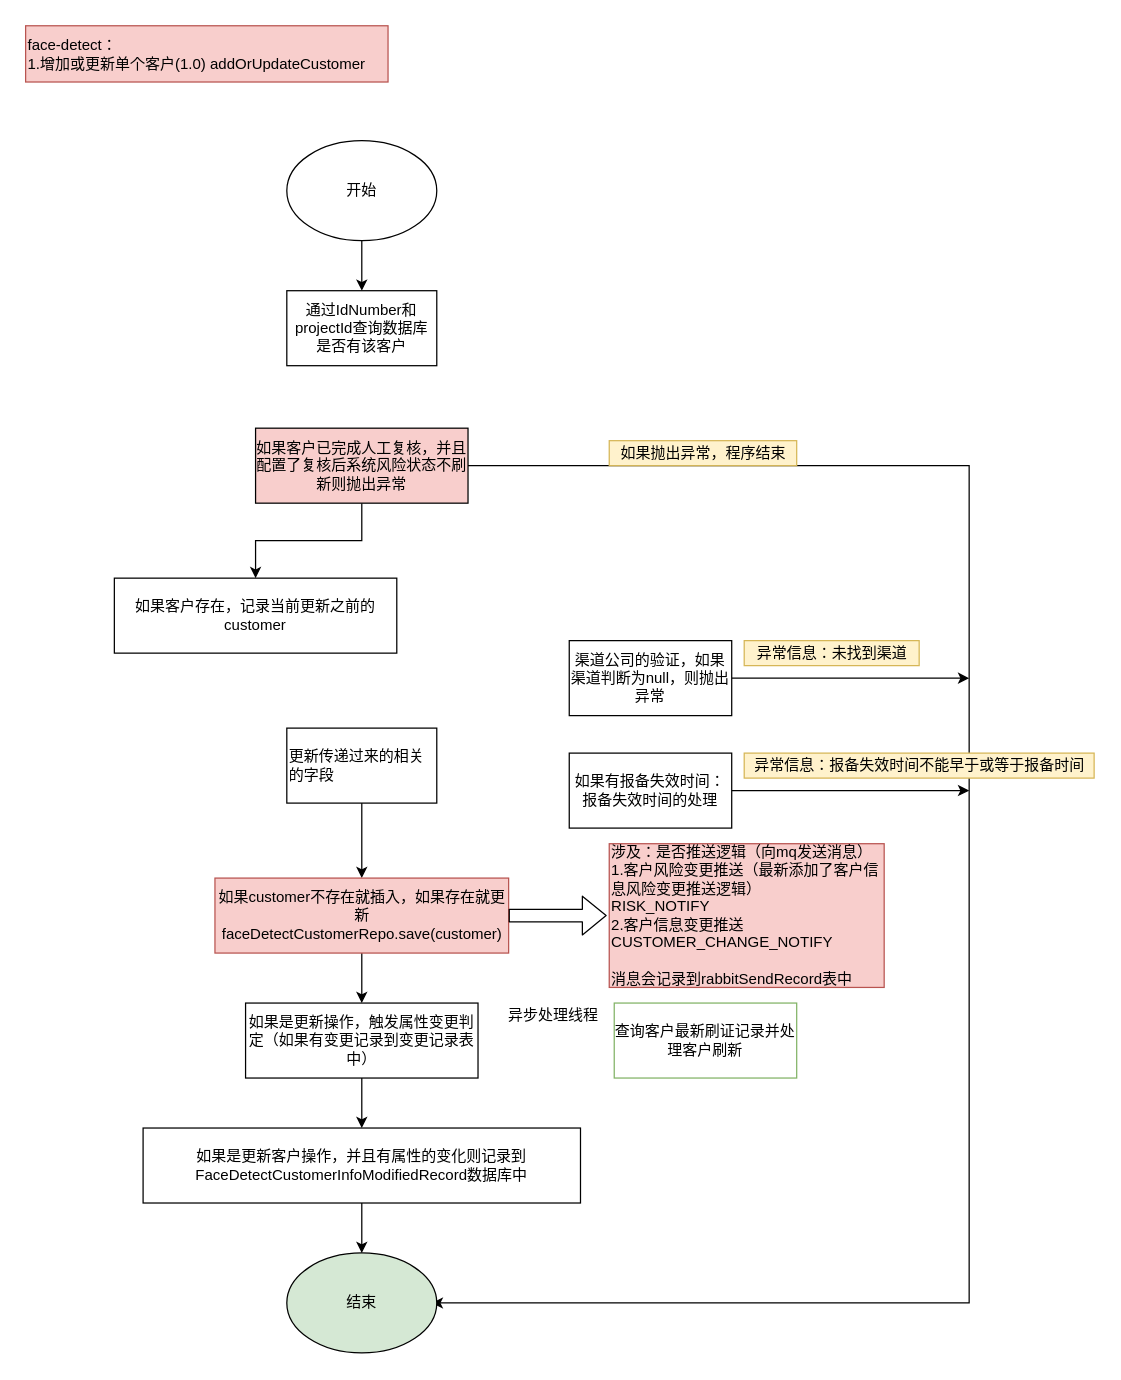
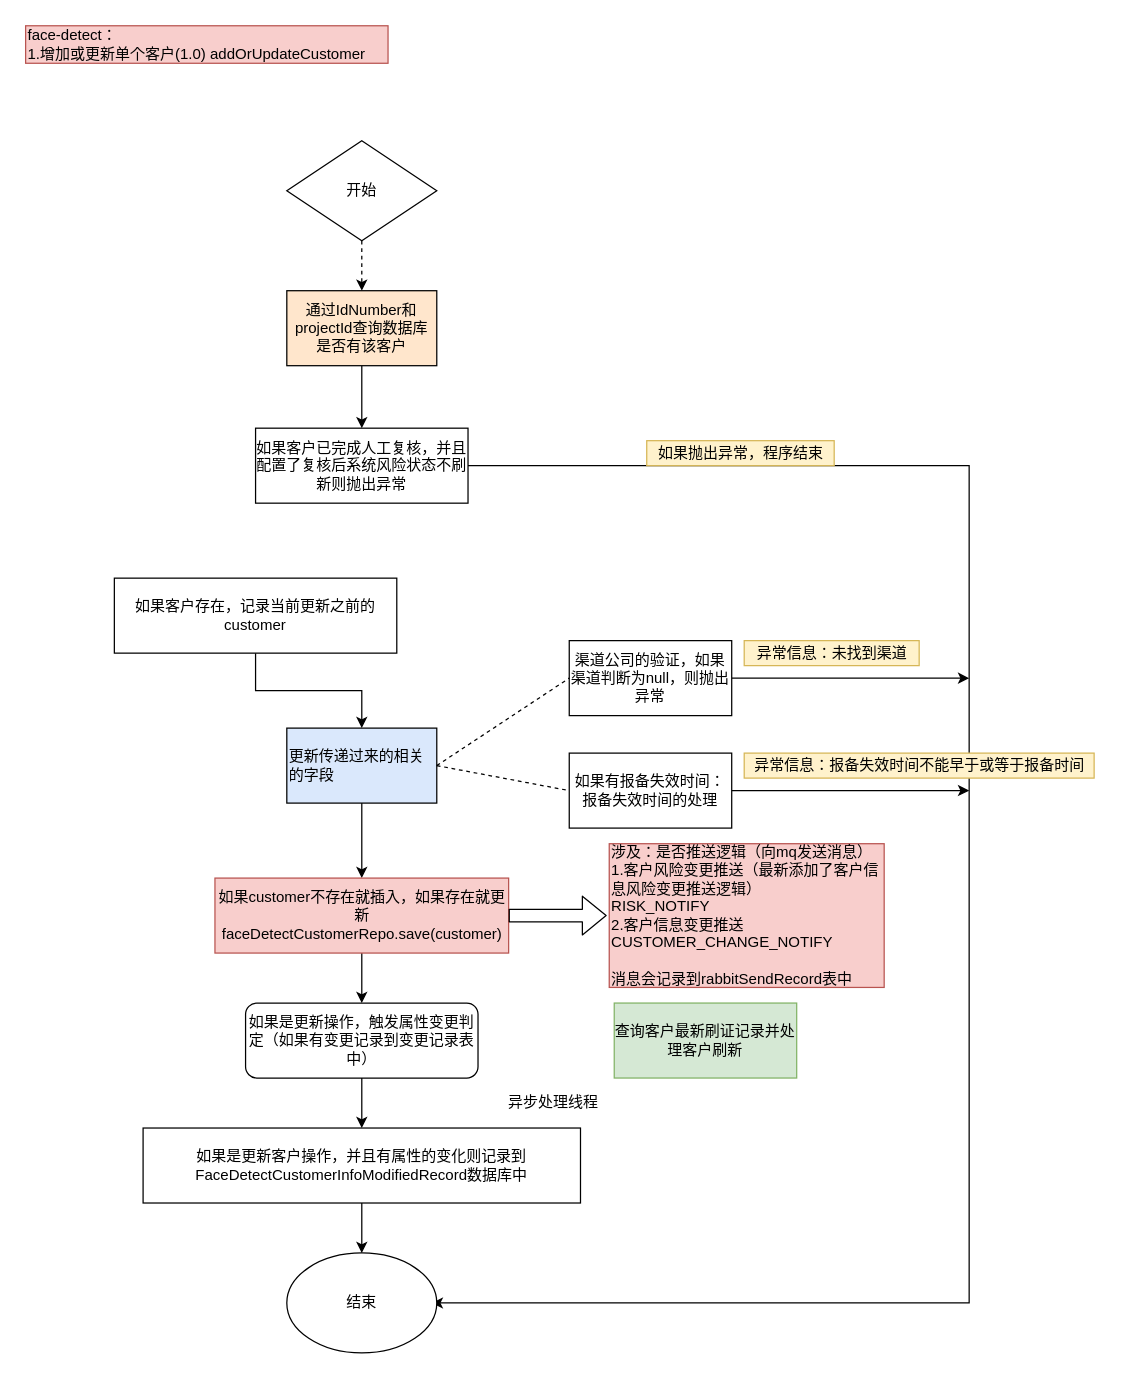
node "face-detect： 1.增加或更新单个客户(1.0) addOrUpdateCustomer": size 363x56 -> 363x38
node "开始": shape ellipse -> diamond
edge "开始" -> "通过IdNumber和projectId查询数据库是否有该客户": style solid -> dashed
node "通过IdNumber和projectId查询数据库是否有该客户": fillcolor #ffffff -> #ffe6cc
edge "通过IdNumber和projectId查询数据库是否有该客户" -> "如果客户已完成人工复核，并且 配置了复核后系统风险状态不刷新则抛出异常": added
node "如果抛出异常，程序结束": moved (703, 453) -> (741, 453)
node "如果客户已完成人工复核，并且 配置了复核后系统风险状态不刷新则抛出异常": fillcolor #f8cecc -> #ffffff
edge "如果客户已完成人工复核，并且 配置了复核后系统风险状态不刷新则抛出异常" -> "如果客户存在，记录当前更新之前的customer": removed
edge "如果客户存在，记录当前更新之前的customer" -> "更新传递过来的相关的字段": added
edge "渠道公司的验证，如果渠道判断为null，则抛出异常" -- "更新传递过来的相关的字段": added
node "更新传递过来的相关的字段": fillcolor #ffffff -> #dae8fc
edge "更新传递过来的相关的字段" -- "如果有报备失效时间： 报备失效时间的处理": added
node "异步处理线程": moved (553, 1016) -> (553, 1103)
node "如果是更新操作，触发属性变更判定（如果有变更记录到变更记录表中）": shape rectangle -> rounded rectangle
node "查询客户最新刷证记录并处理客户刷新": fillcolor #ffffff -> #d5e8d4
node "结束": fillcolor #d5e8d4 -> #ffffff
